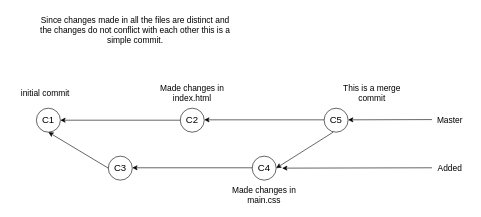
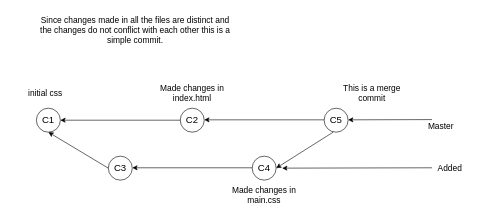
node "initial commit": label "initial commit" -> "initial css"
node "Master": moved (450, 120) -> (441, 126)
